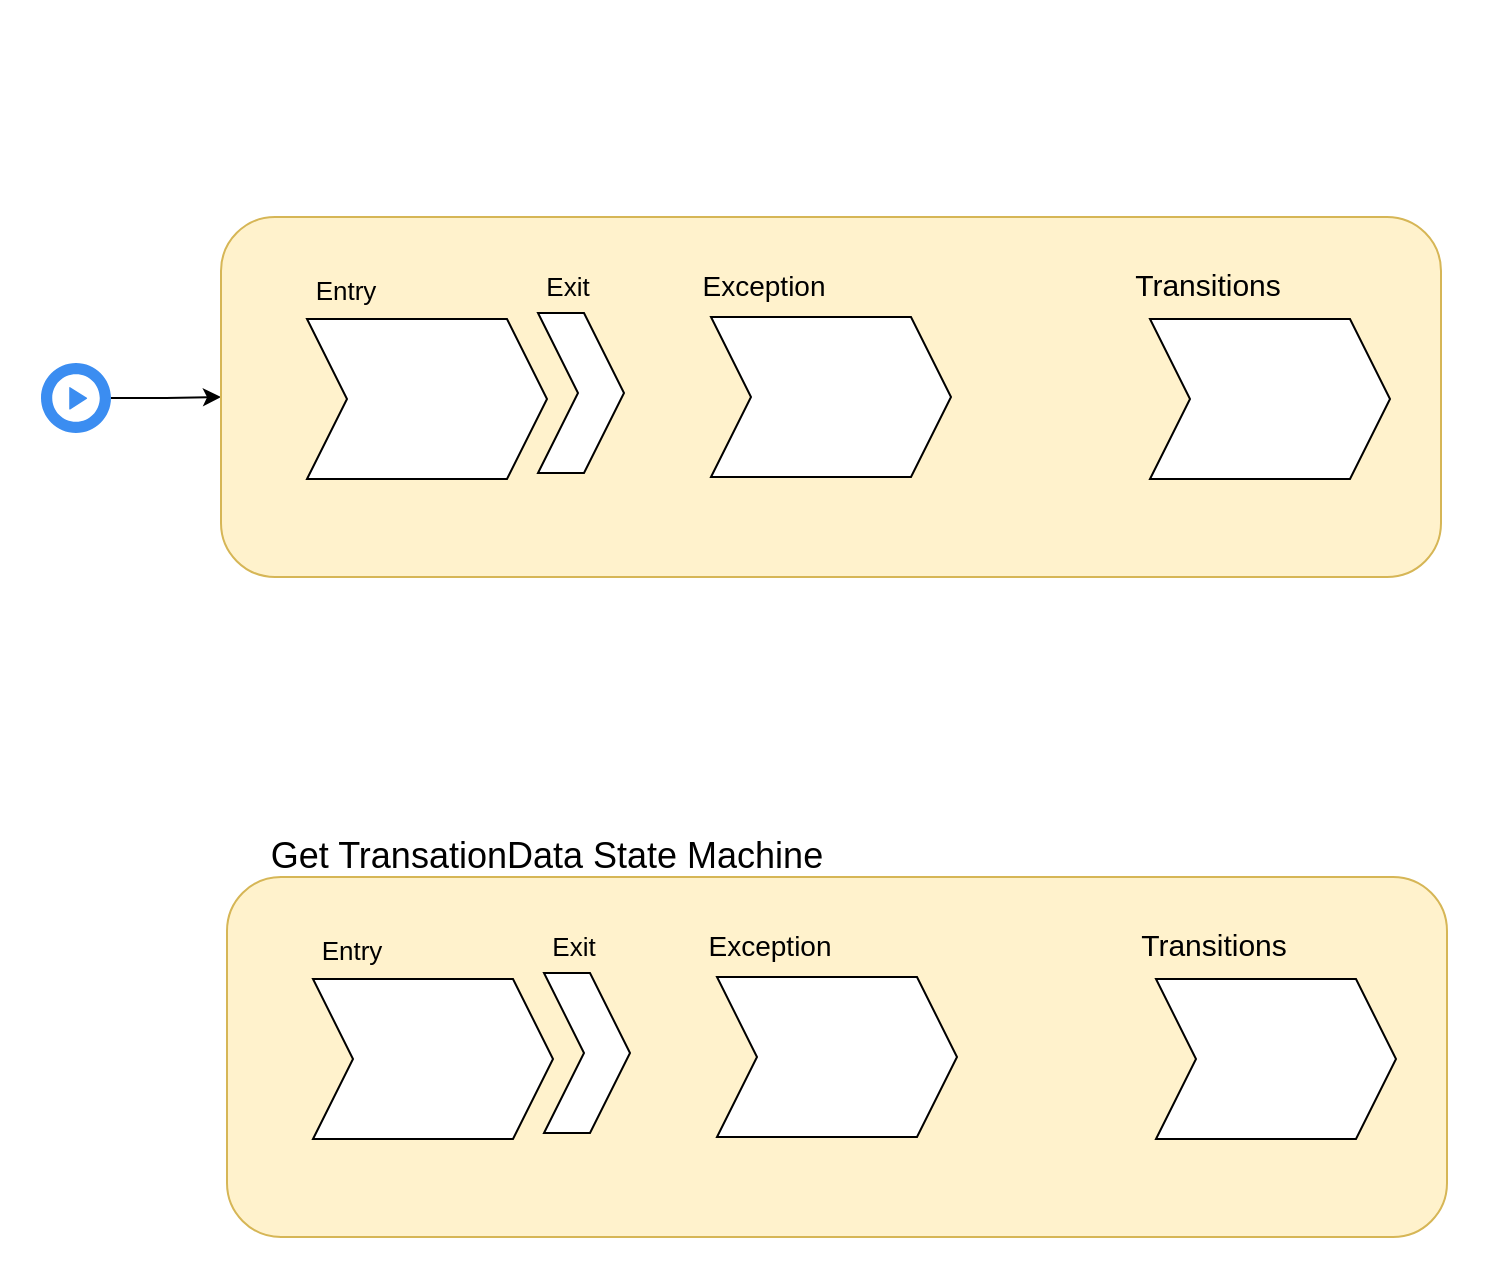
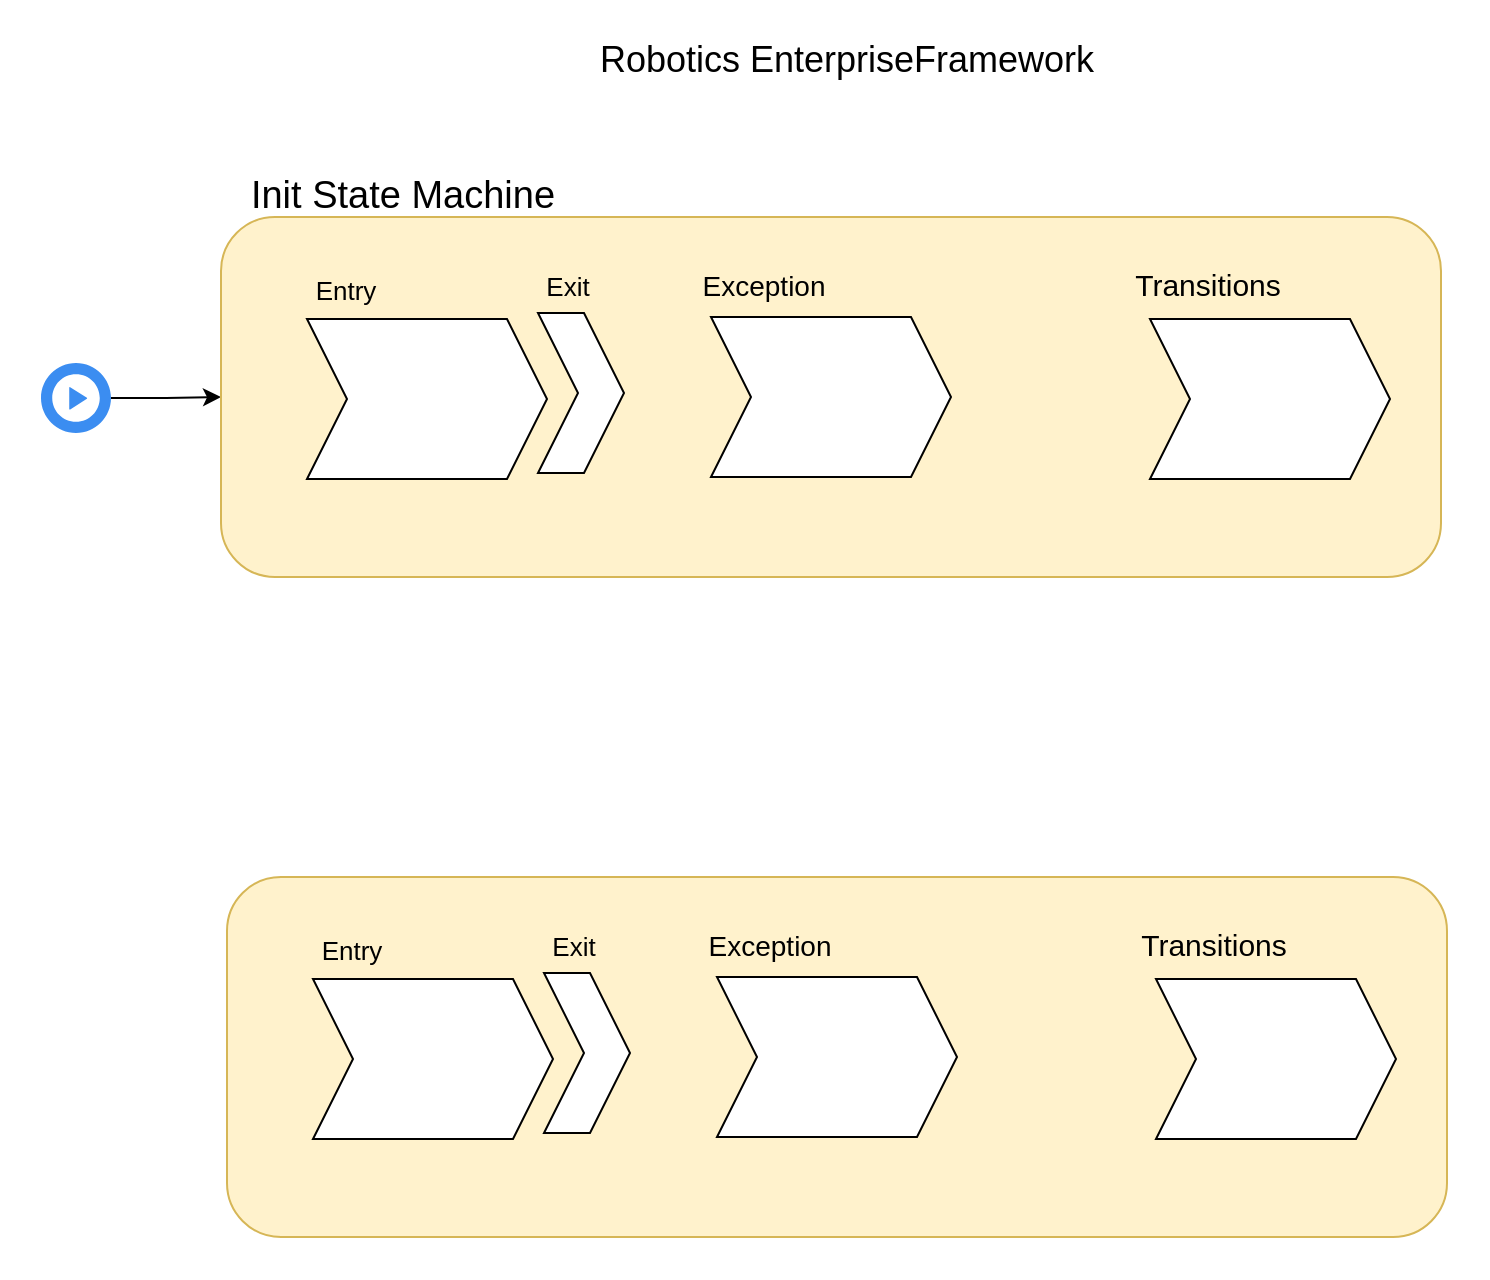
node "Robotics EnterpriseFramework": added
node "Init State Machine": added
node "Get TransationData State Machine": removed
